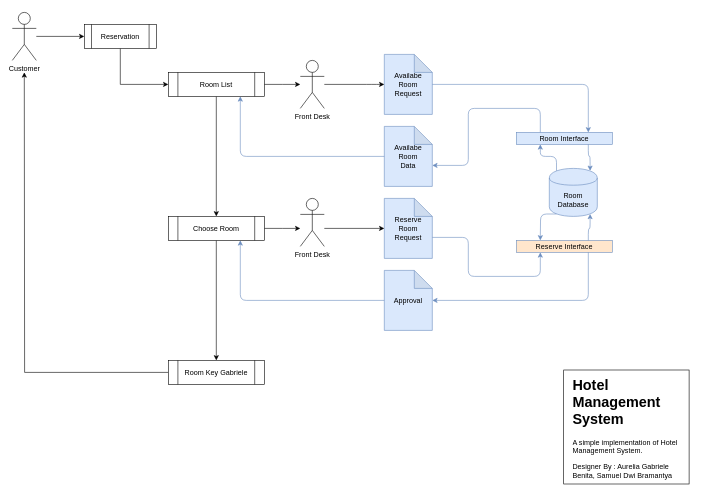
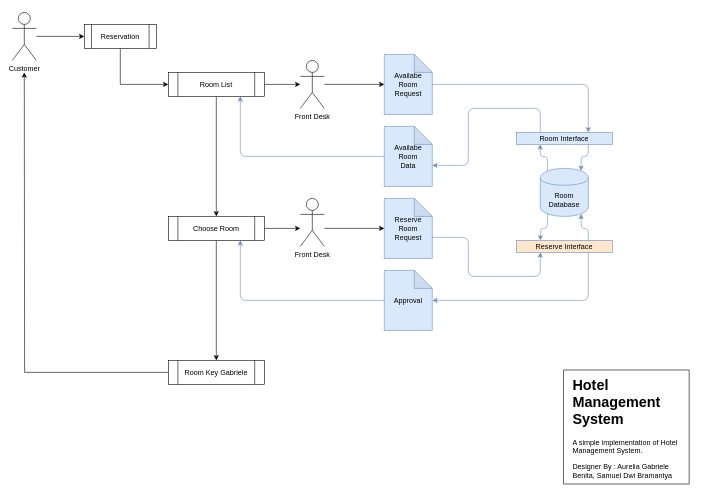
node "Room Database": moved (573, 192) -> (564, 192)
